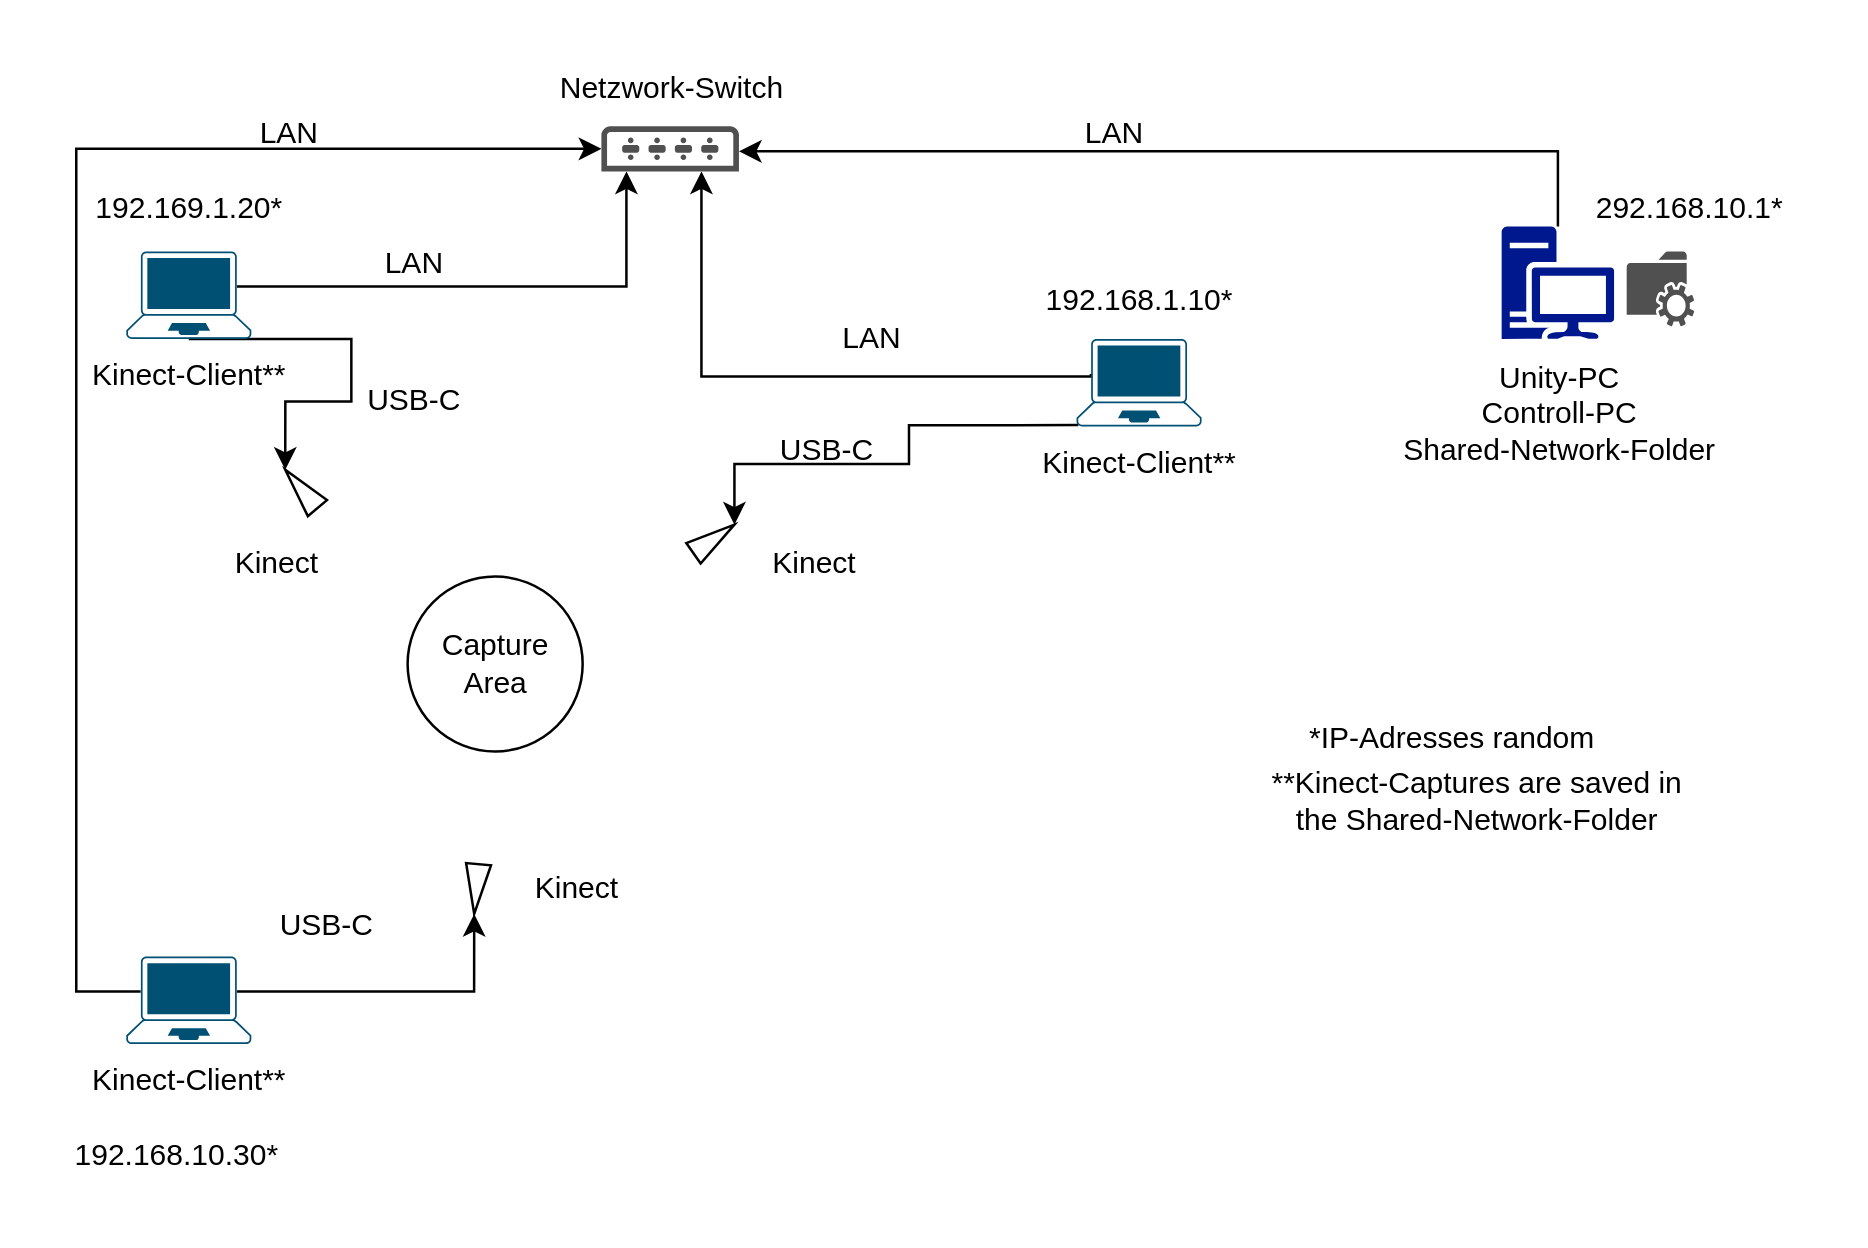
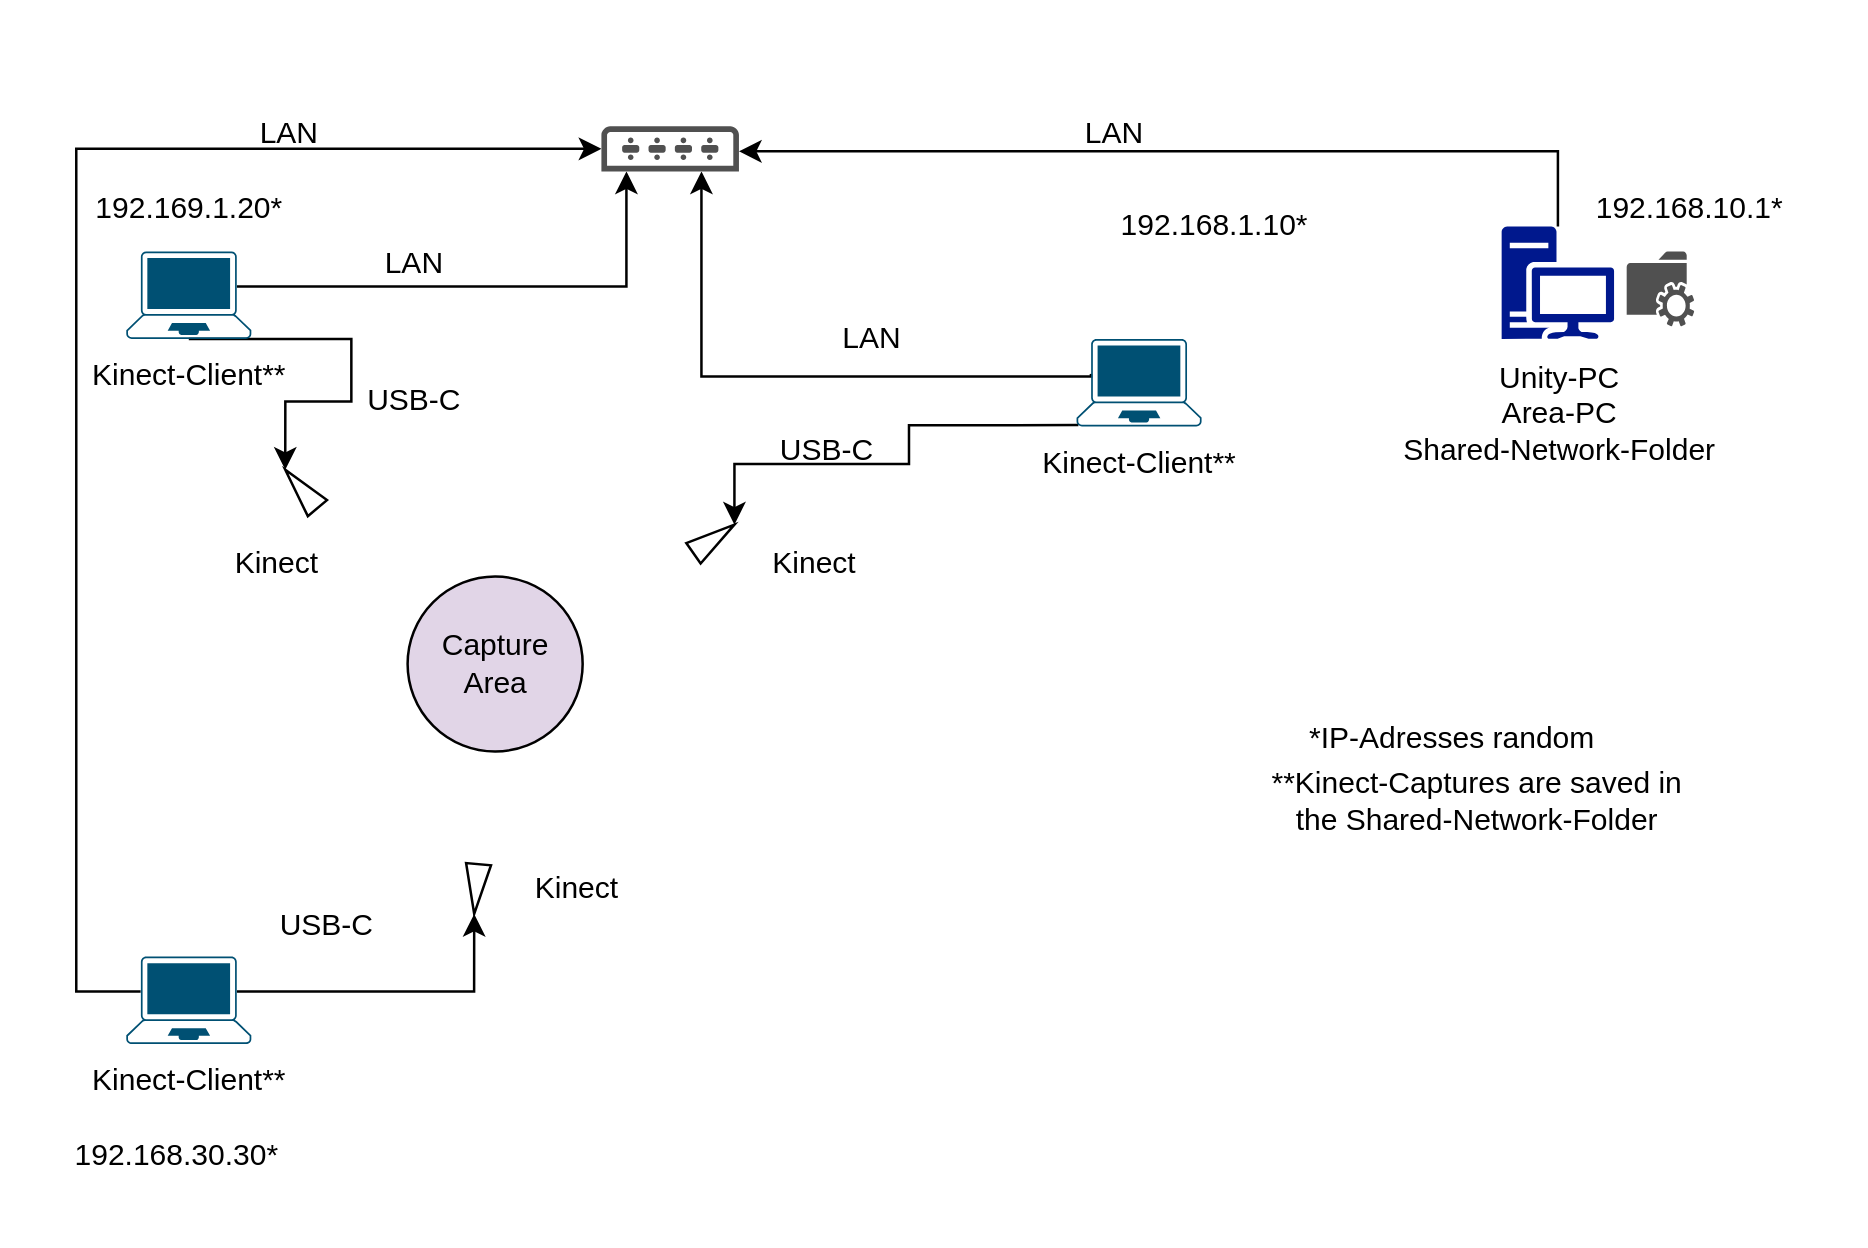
node "Netzwork-Switch": removed
node "292.168.10.1*": label "292.168.10.1*" -> "192.168.10.1*"
node "192.168.1.10*": moved (1139, 301) -> (1214, 226)
node "Unity-PC Controll-PC Shared-Network-Folder": label "Unity-PC Controll-PC Shared-Network-Folder" -> "Unity-PC Area-PC Shared-Network-Folder"
node "Capture Area": fillcolor #ffffff -> #e1d5e7
node "192.168.10.30*": label "192.168.10.30*" -> "192.168.30.30*"
